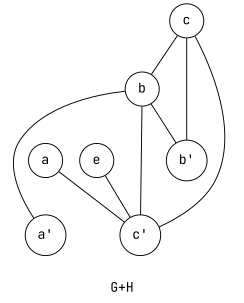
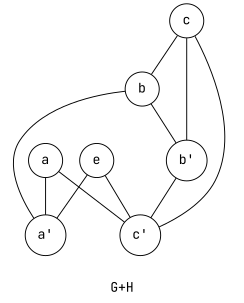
edge "b" -- "c'": now "b'" -- "c'"
edge "a" -- "a'": added
edge "e" -- "a'": added
